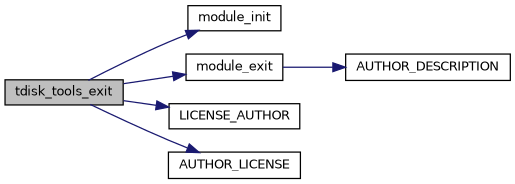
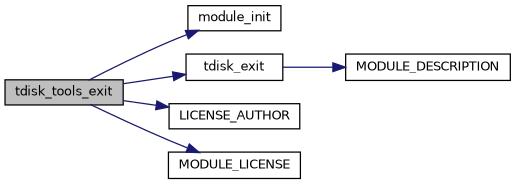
node "module_exit": label "module_exit" -> "tdisk_exit"
node "AUTHOR_DESCRIPTION": label "AUTHOR_DESCRIPTION" -> "MODULE_DESCRIPTION"
node "AUTHOR_LICENSE": label "AUTHOR_LICENSE" -> "MODULE_LICENSE"
